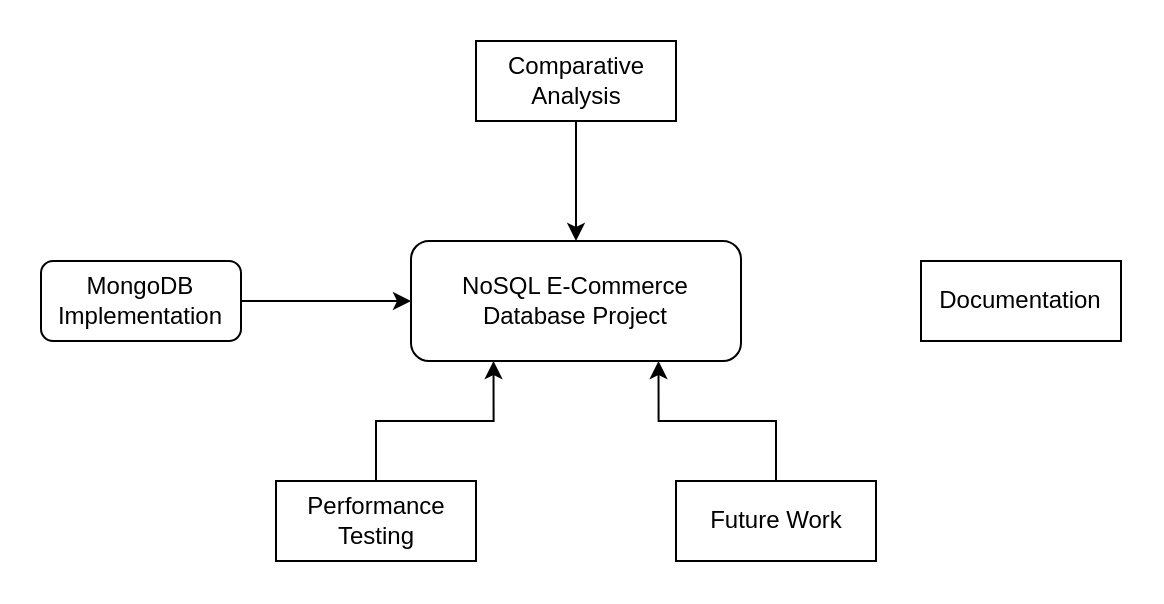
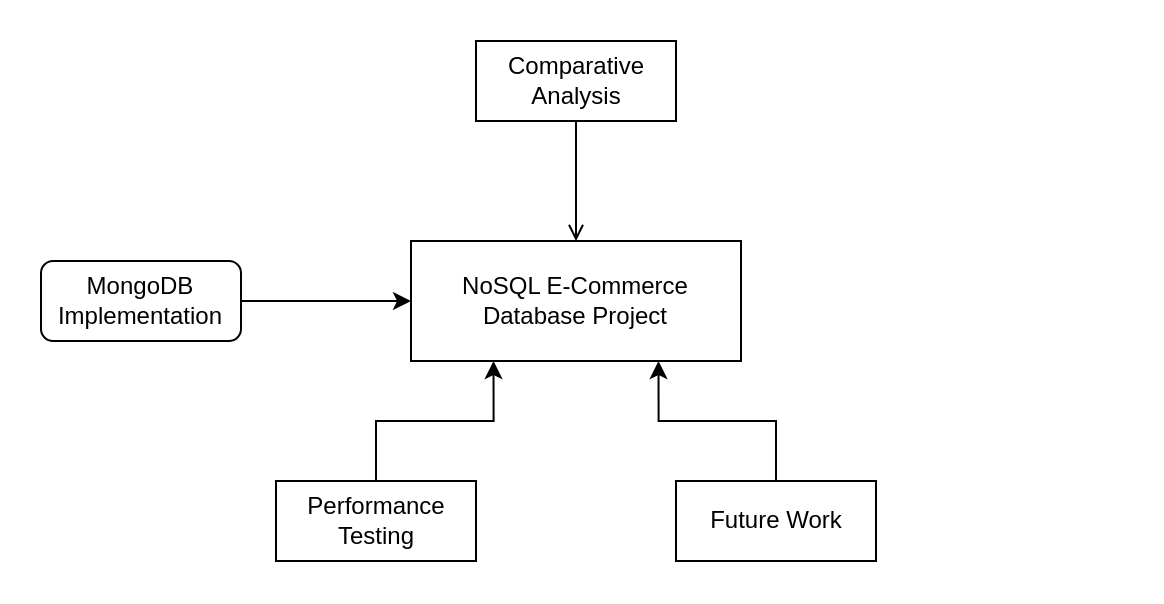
edge "Comparative Analysis" -> "NoSQL E-Commerce Database Project": arrowhead classic -> open
node "NoSQL E-Commerce Database Project": shape rounded rectangle -> rectangle
node "Documentation": removed
